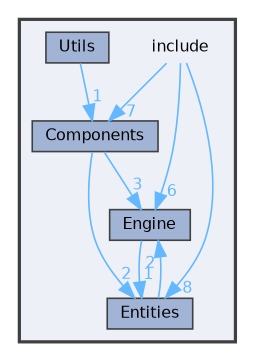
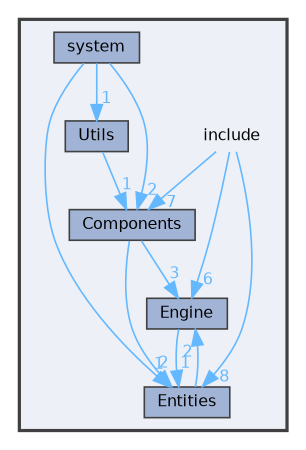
node "system": added
